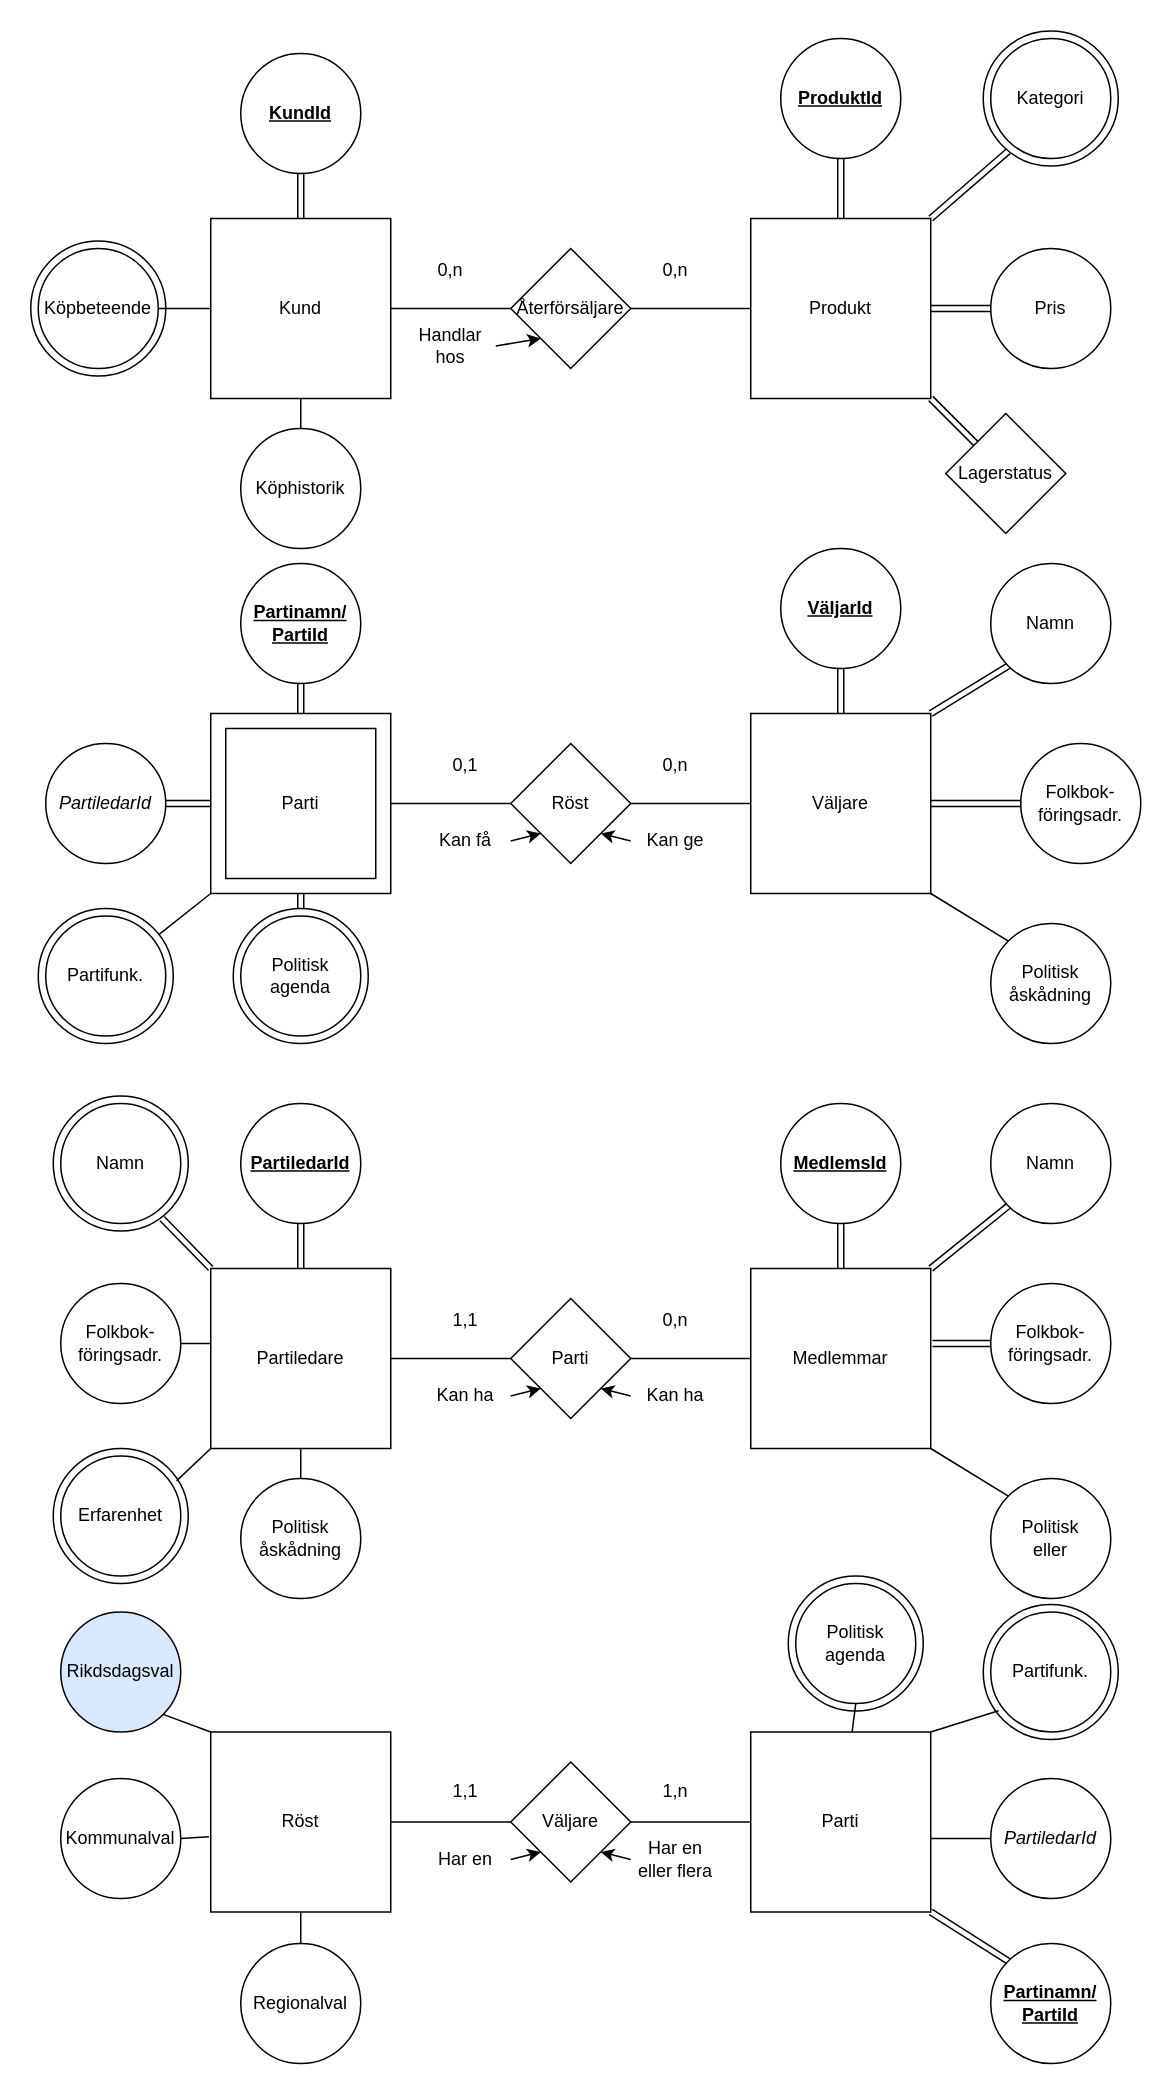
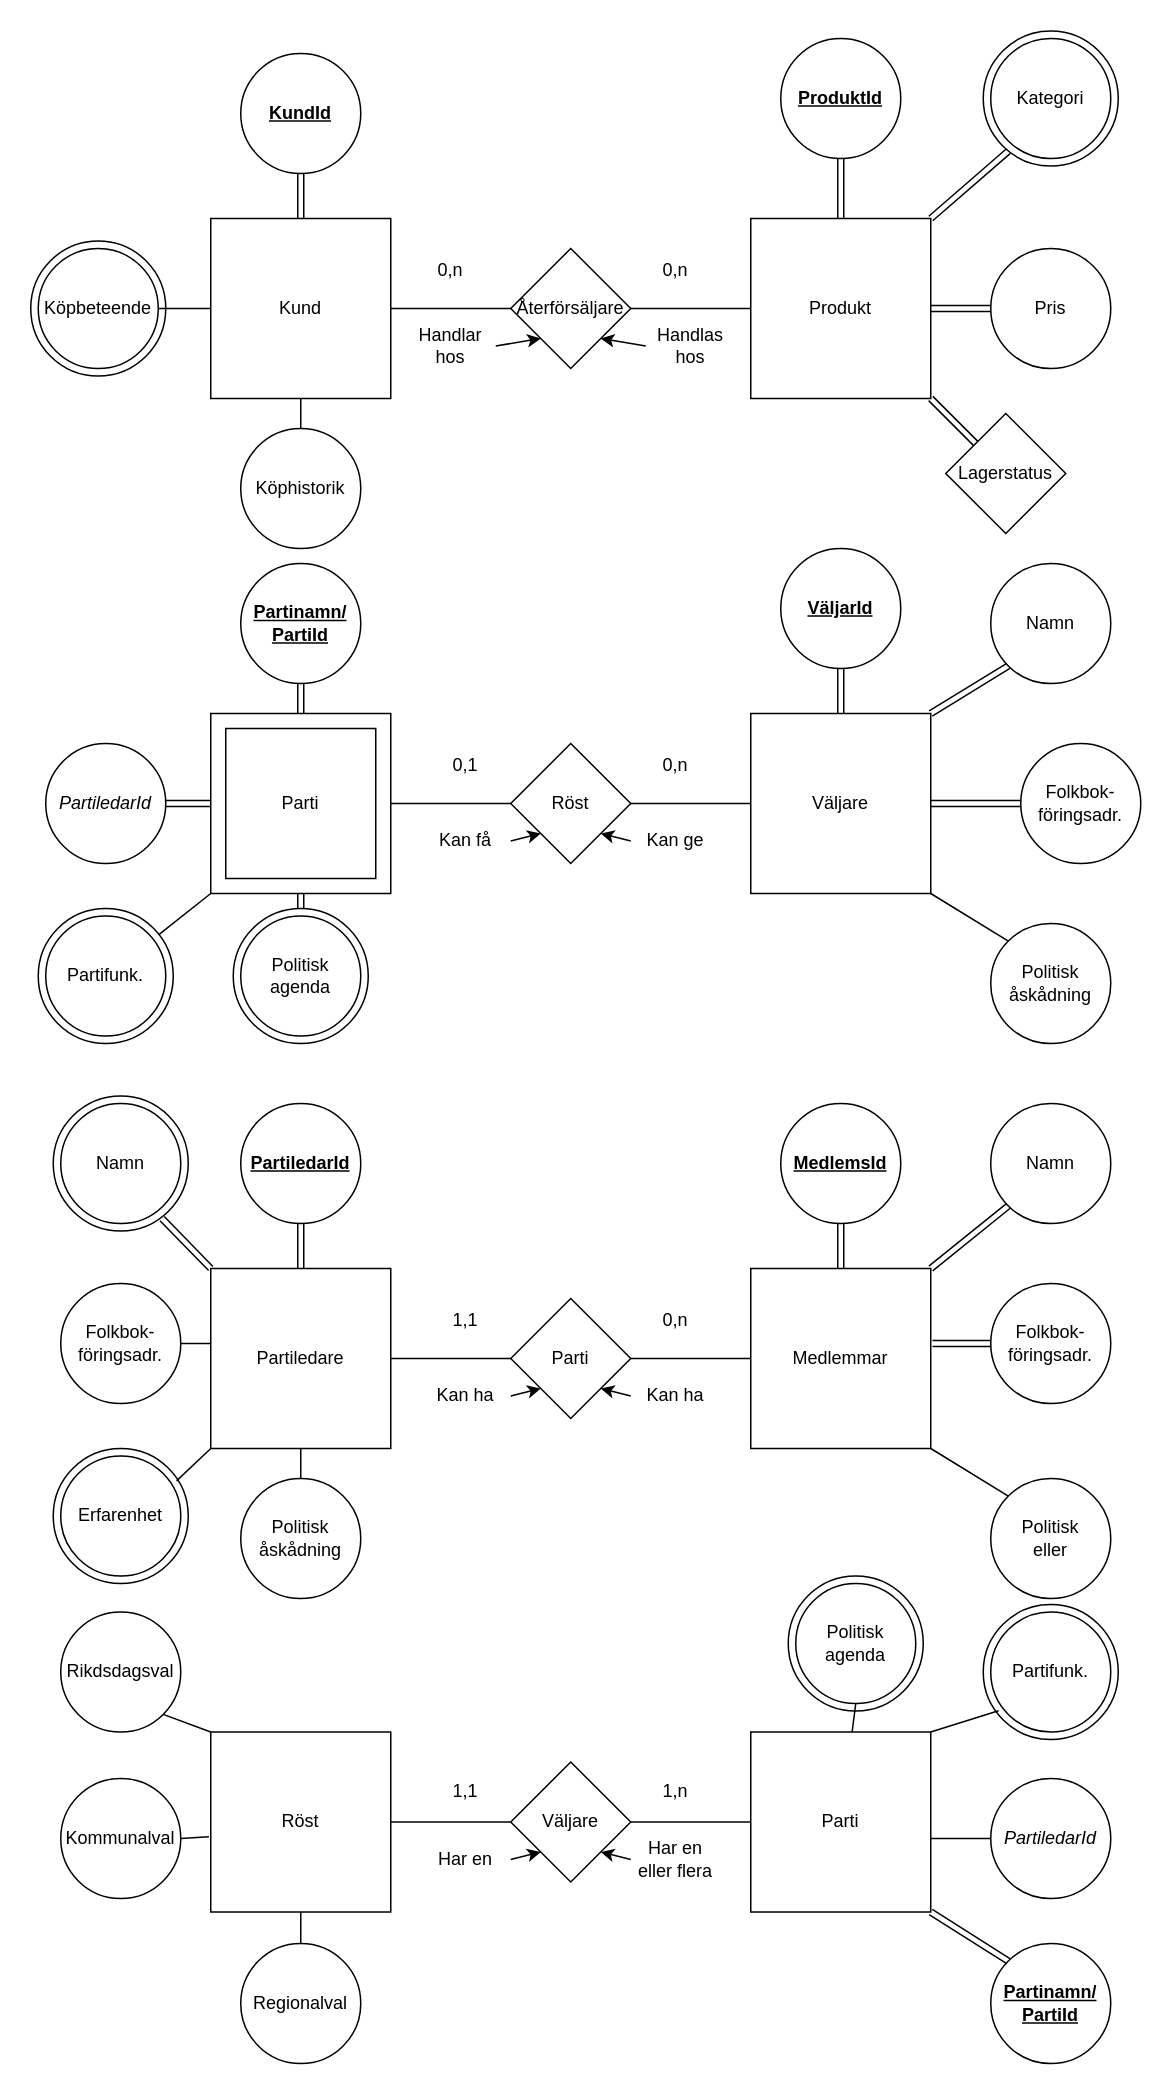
edge "Handlas hos" -> "Återförsäljare": added
node "Handlas hos": added
node "Rikdsdagsval": fillcolor #dae8fc -> #ffffff
